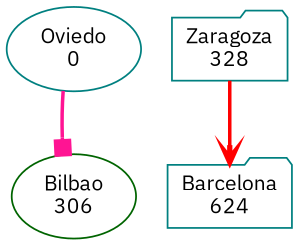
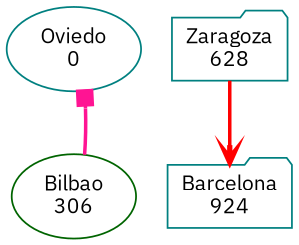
node "Zaragoza 328": label "Zaragoza 328" -> "Zaragoza 628"
edge "Oviedo 0" -> "Bilbao 306": reversed
node "Barcelona 624": label "Barcelona 624" -> "Barcelona 924"
